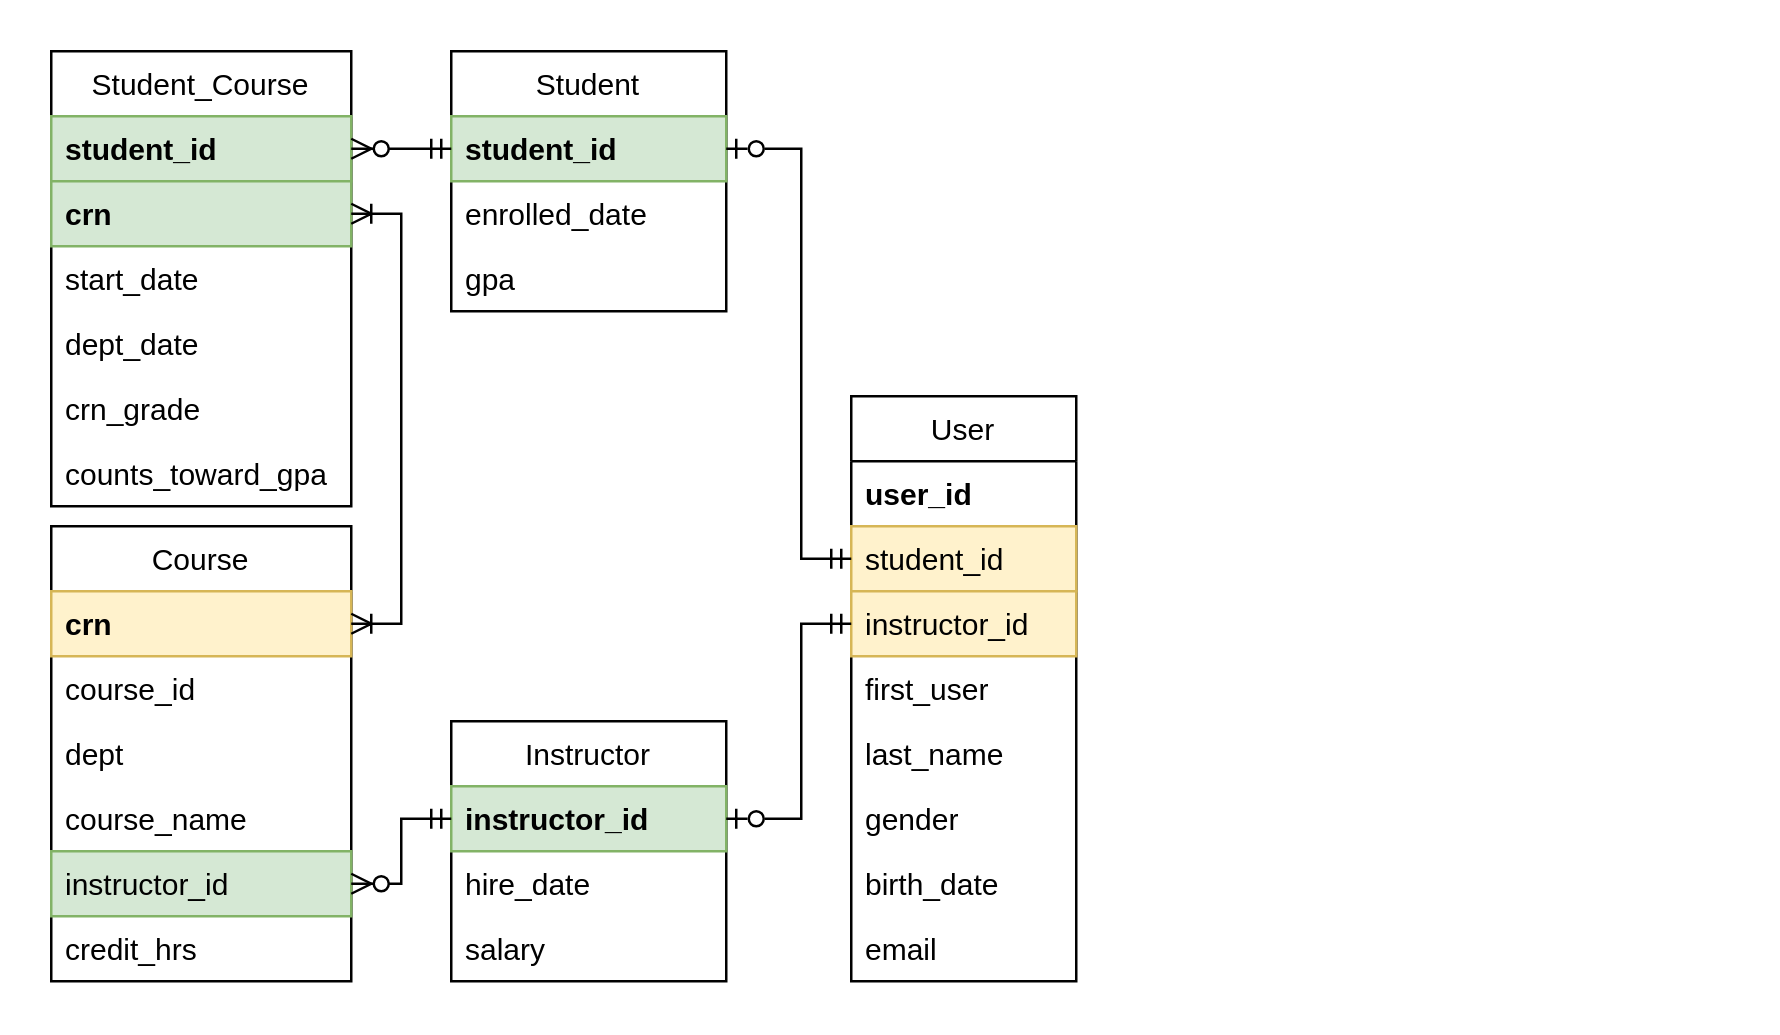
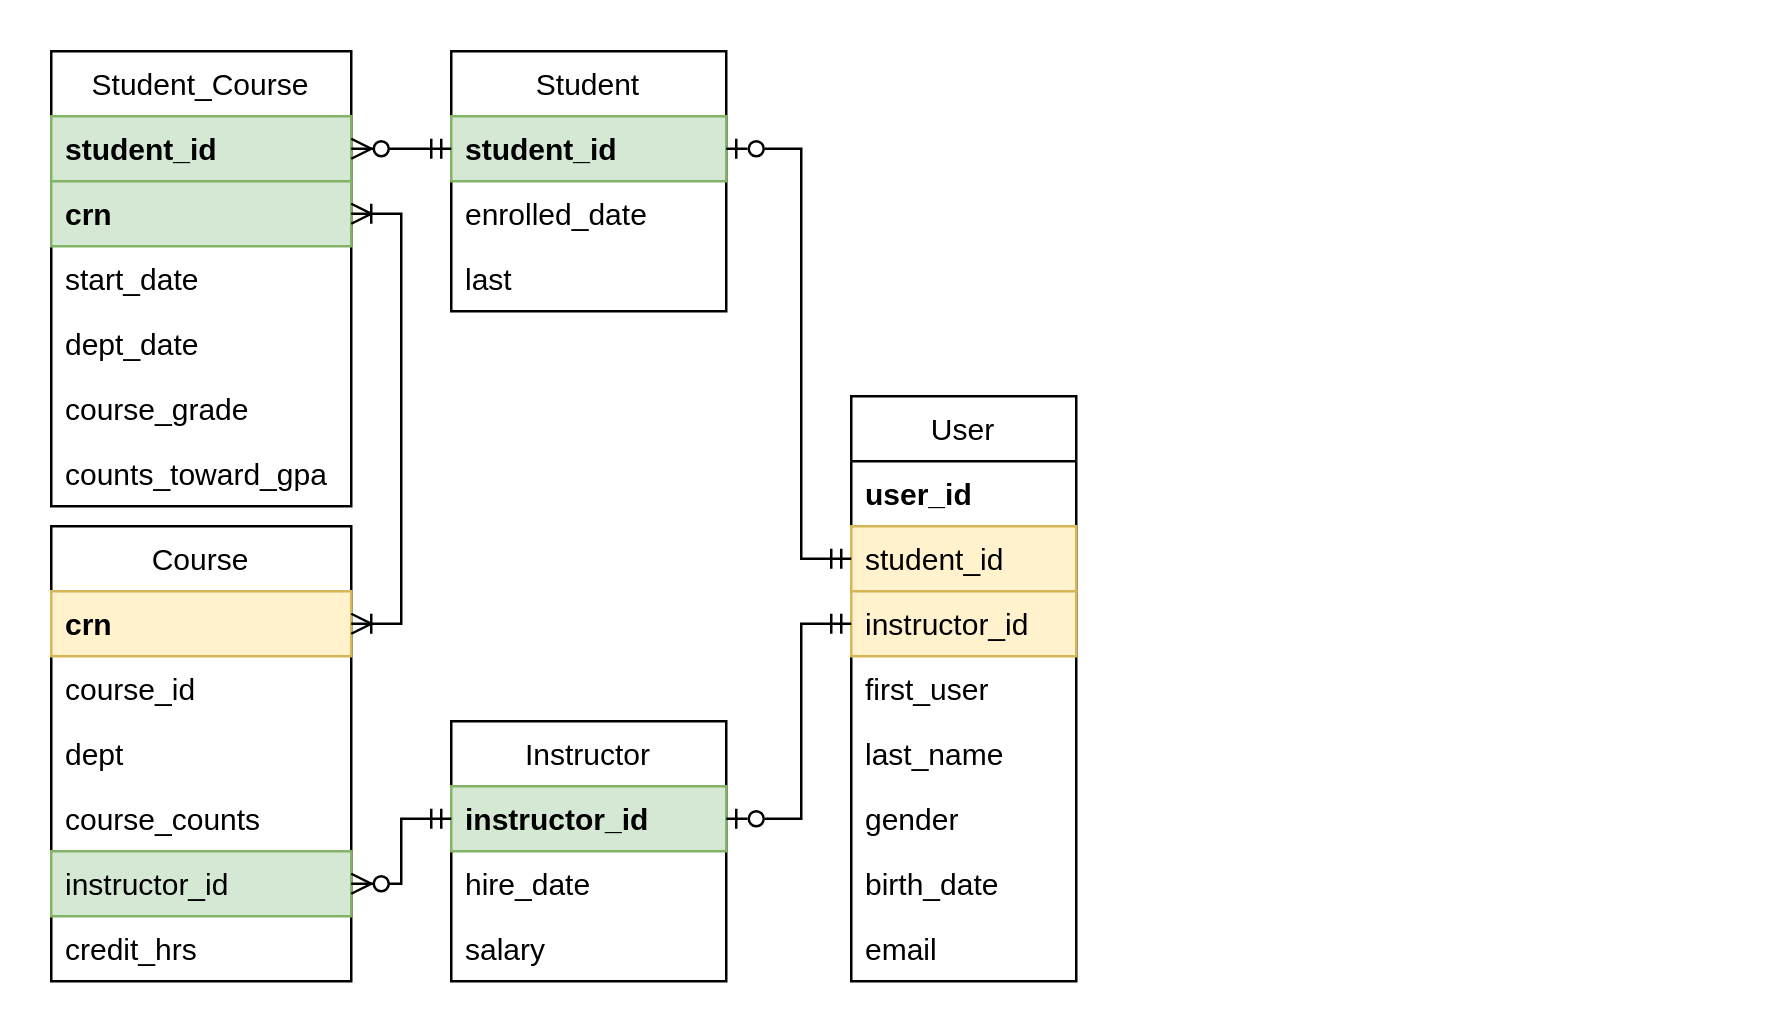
node "gpa": label "gpa" -> "last"
node "crn_grade": label "crn_grade" -> "course_grade"
node "course_name": label "course_name" -> "course_counts"
